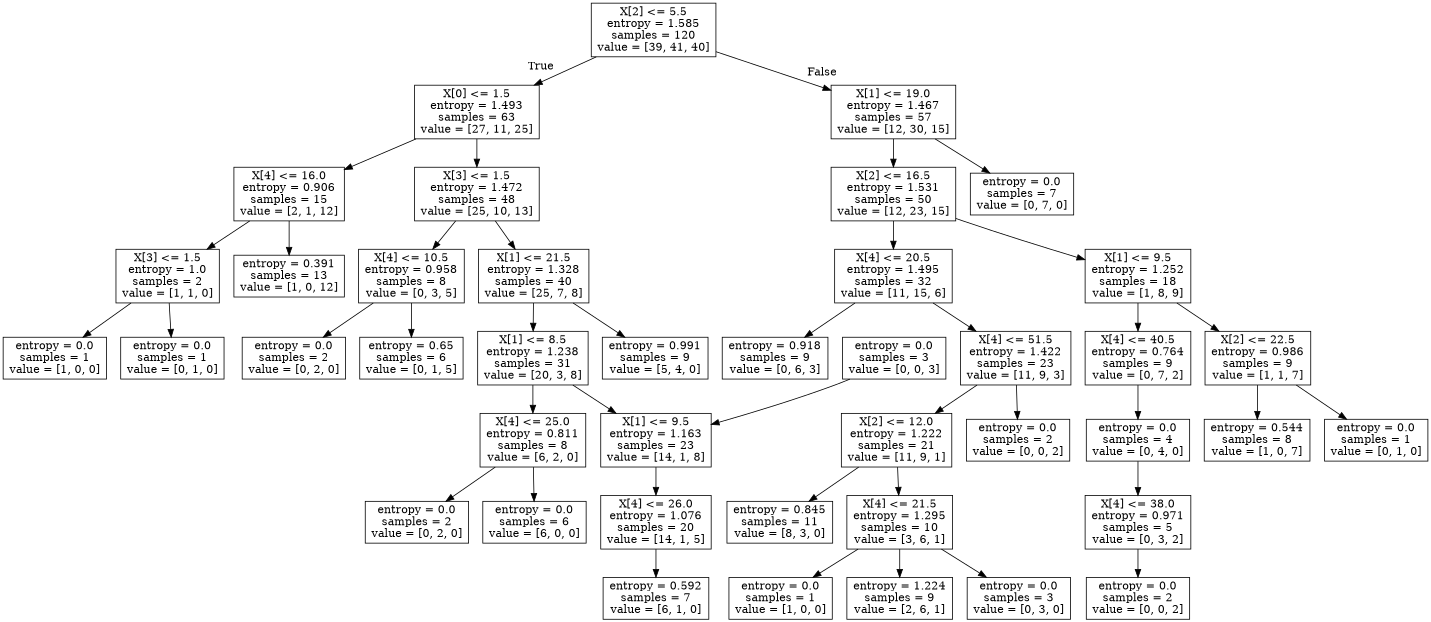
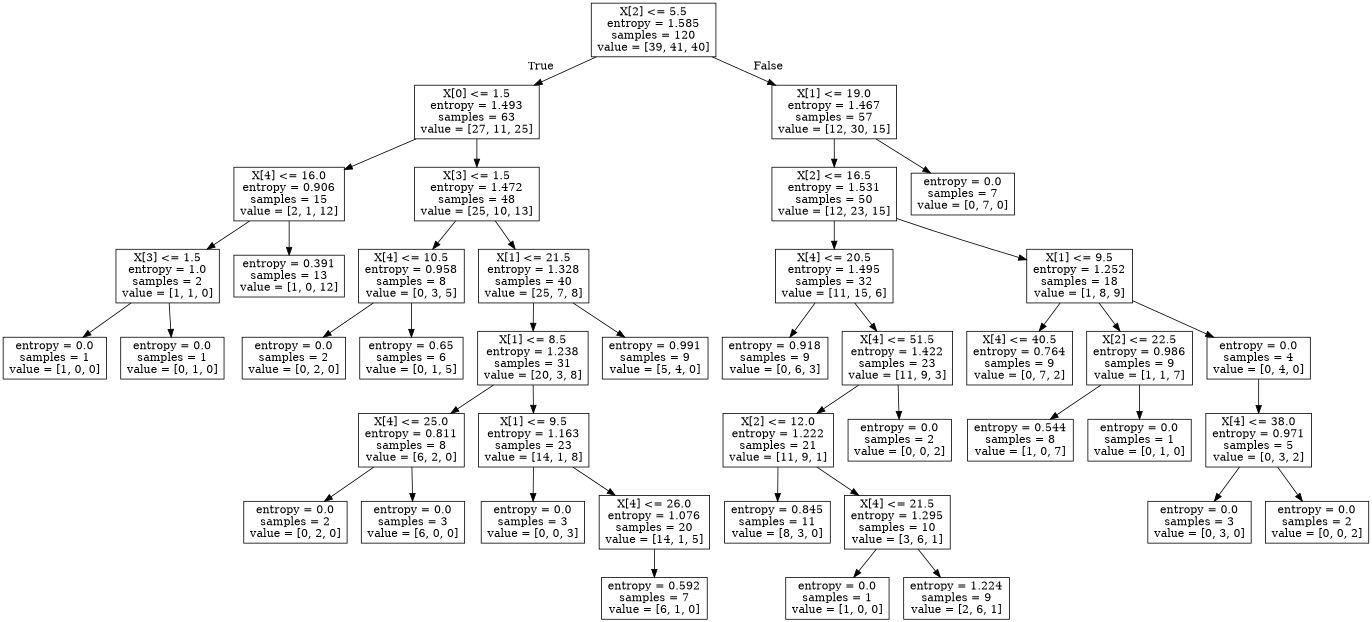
edge "X[4] <= 40.5 entropy = 0.764 samples = 9 value = [0, 7, 2]" -> "entropy = 0.0 samples = 4 value = [0, 4, 0]": now "X[1] <= 9.5 entropy = 1.252 samples = 18 value = [1, 8, 9]" -> "entropy = 0.0 samples = 4 value = [0, 4, 0]"
edge "entropy = 0.0 samples = 3 value = [0, 0, 3]" -> "X[1] <= 9.5 entropy = 1.163 samples = 23 value = [14, 1, 8]": reversed
node "entropy = 0.0 samples = 6 value = [6, 0, 0]": label "entropy = 0.0 samples = 6 value = [6, 0, 0]" -> "entropy = 0.0 samples = 3 value = [6, 0, 0]"
edge "X[4] <= 21.5 entropy = 1.295 samples = 10 value = [3, 6, 1]" -> "entropy = 0.0 samples = 3 value = [0, 3, 0]": now "X[4] <= 38.0 entropy = 0.971 samples = 5 value = [0, 3, 2]" -> "entropy = 0.0 samples = 3 value = [0, 3, 0]"
